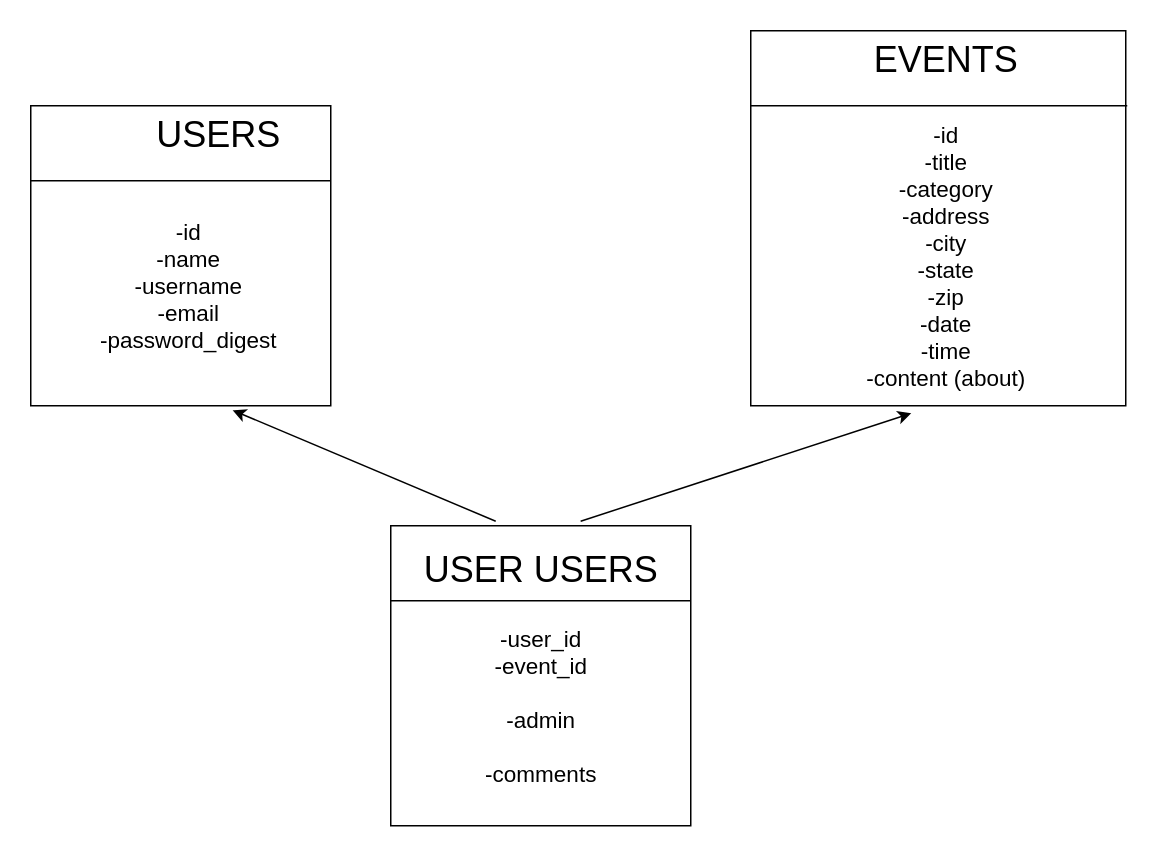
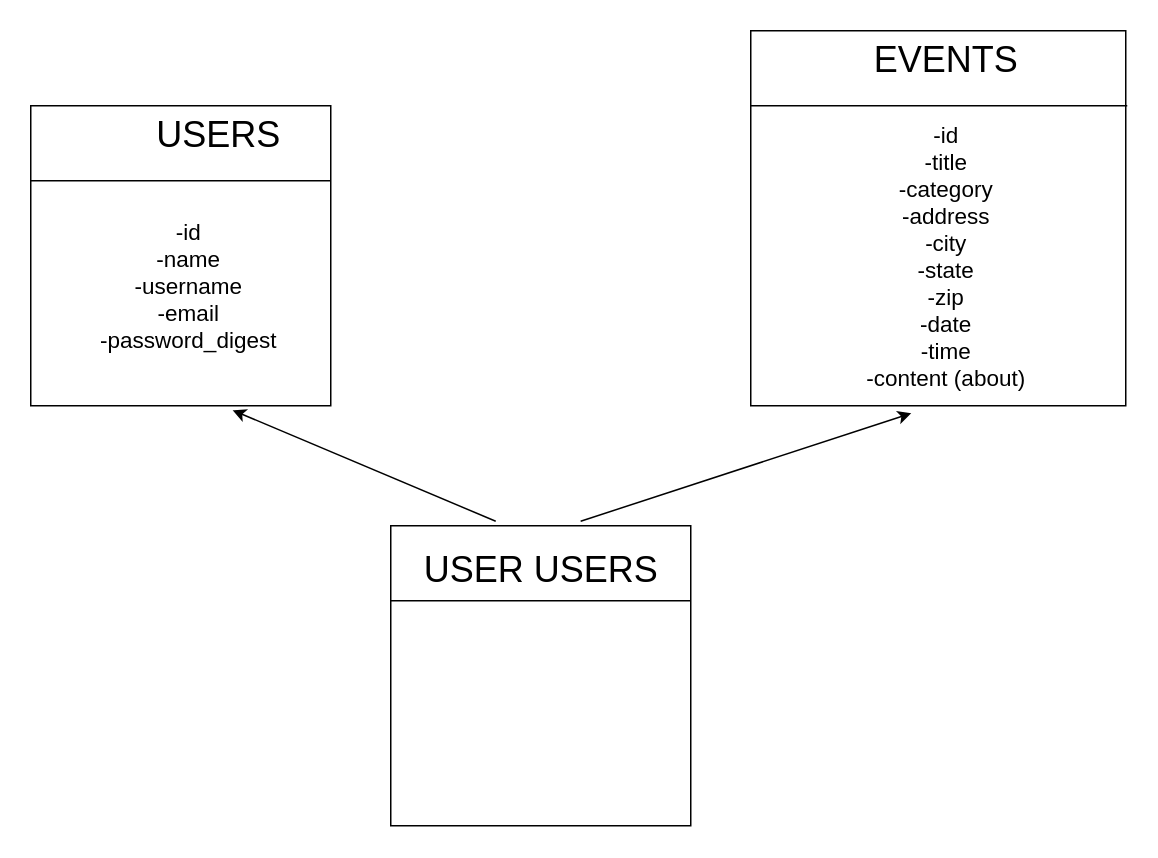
node "-user_id-event_id-admin -comments": removed
